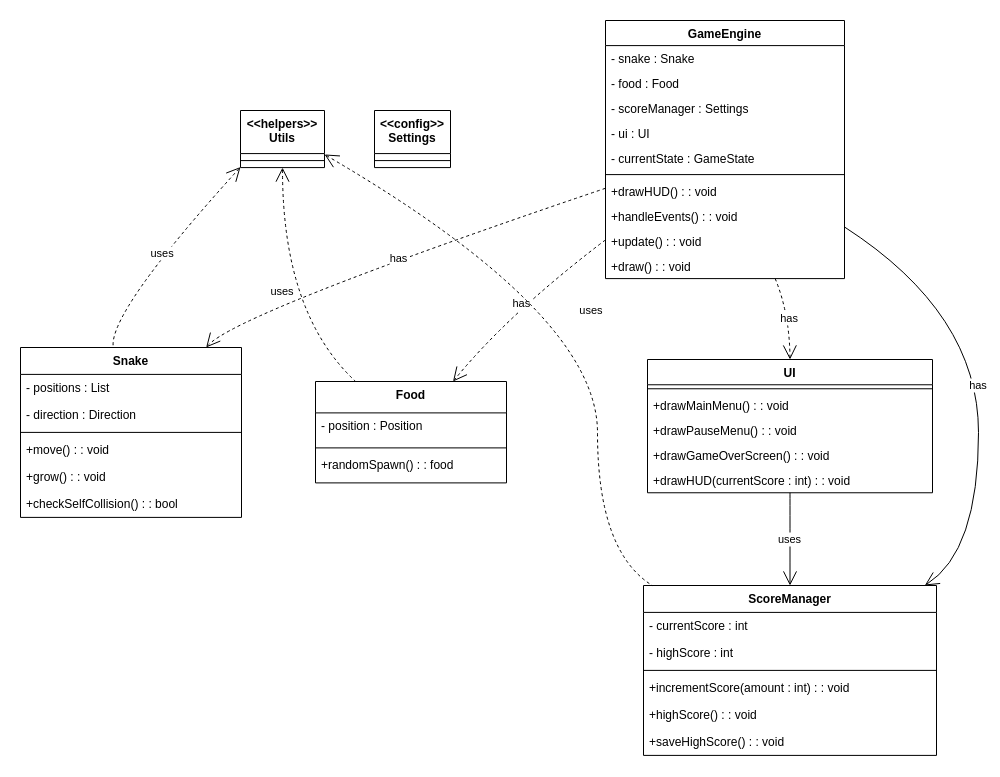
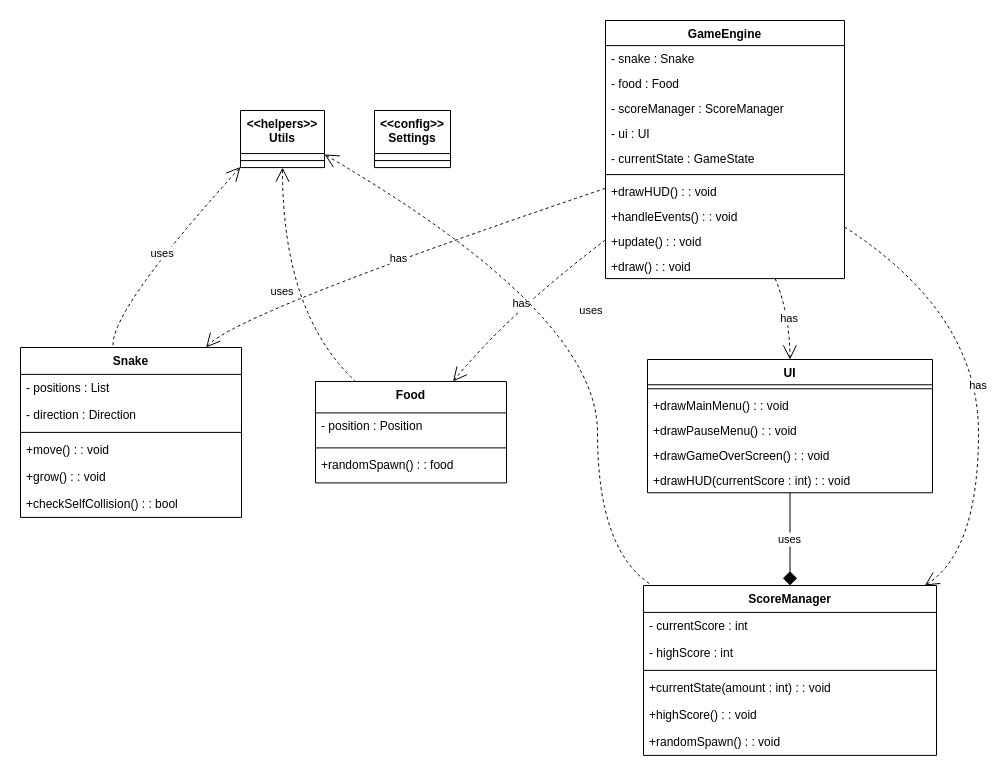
node "- scoreManager : Settings": label "- scoreManager : Settings" -> "- scoreManager : ScoreManager"
edge "GameEngine" -> "ScoreManager": style solid -> dashed
edge "UI" -> "ScoreManager": arrowhead open -> diamond
node "+incrementScore(amount : int) : : void": label "+incrementScore(amount : int) : : void" -> "+currentState(amount : int) : : void"
node "+saveHighScore() : : void": label "+saveHighScore() : : void" -> "+randomSpawn() : : void"
